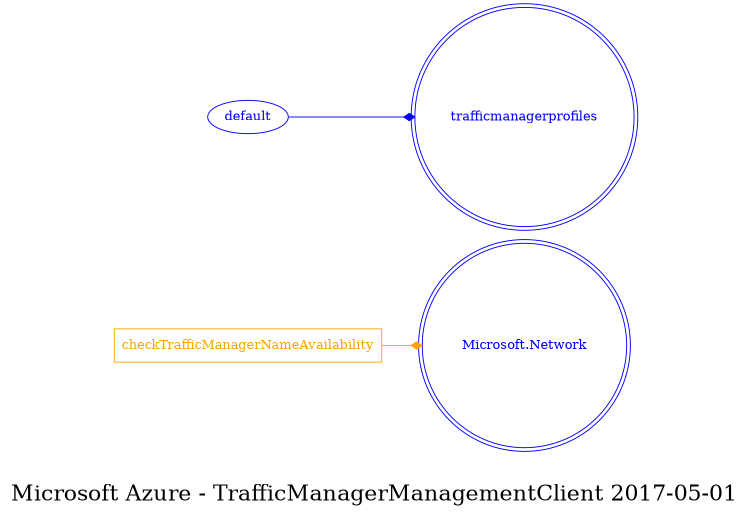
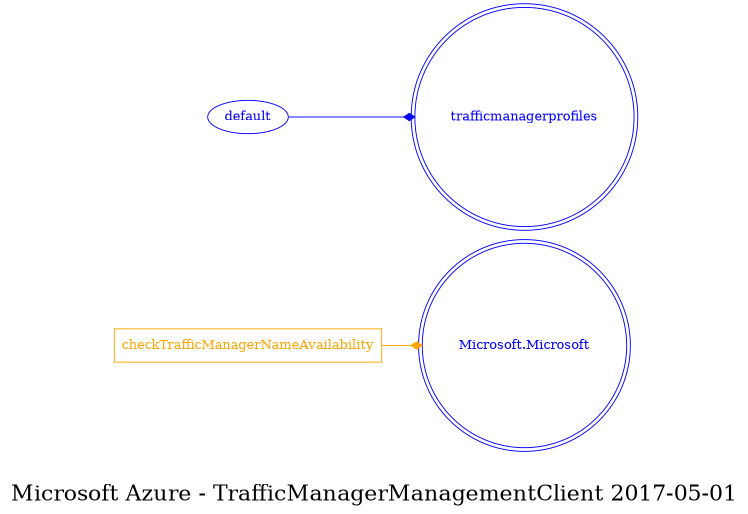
node "Microsoft.Network": label "Microsoft.Network" -> "Microsoft.Microsoft"
